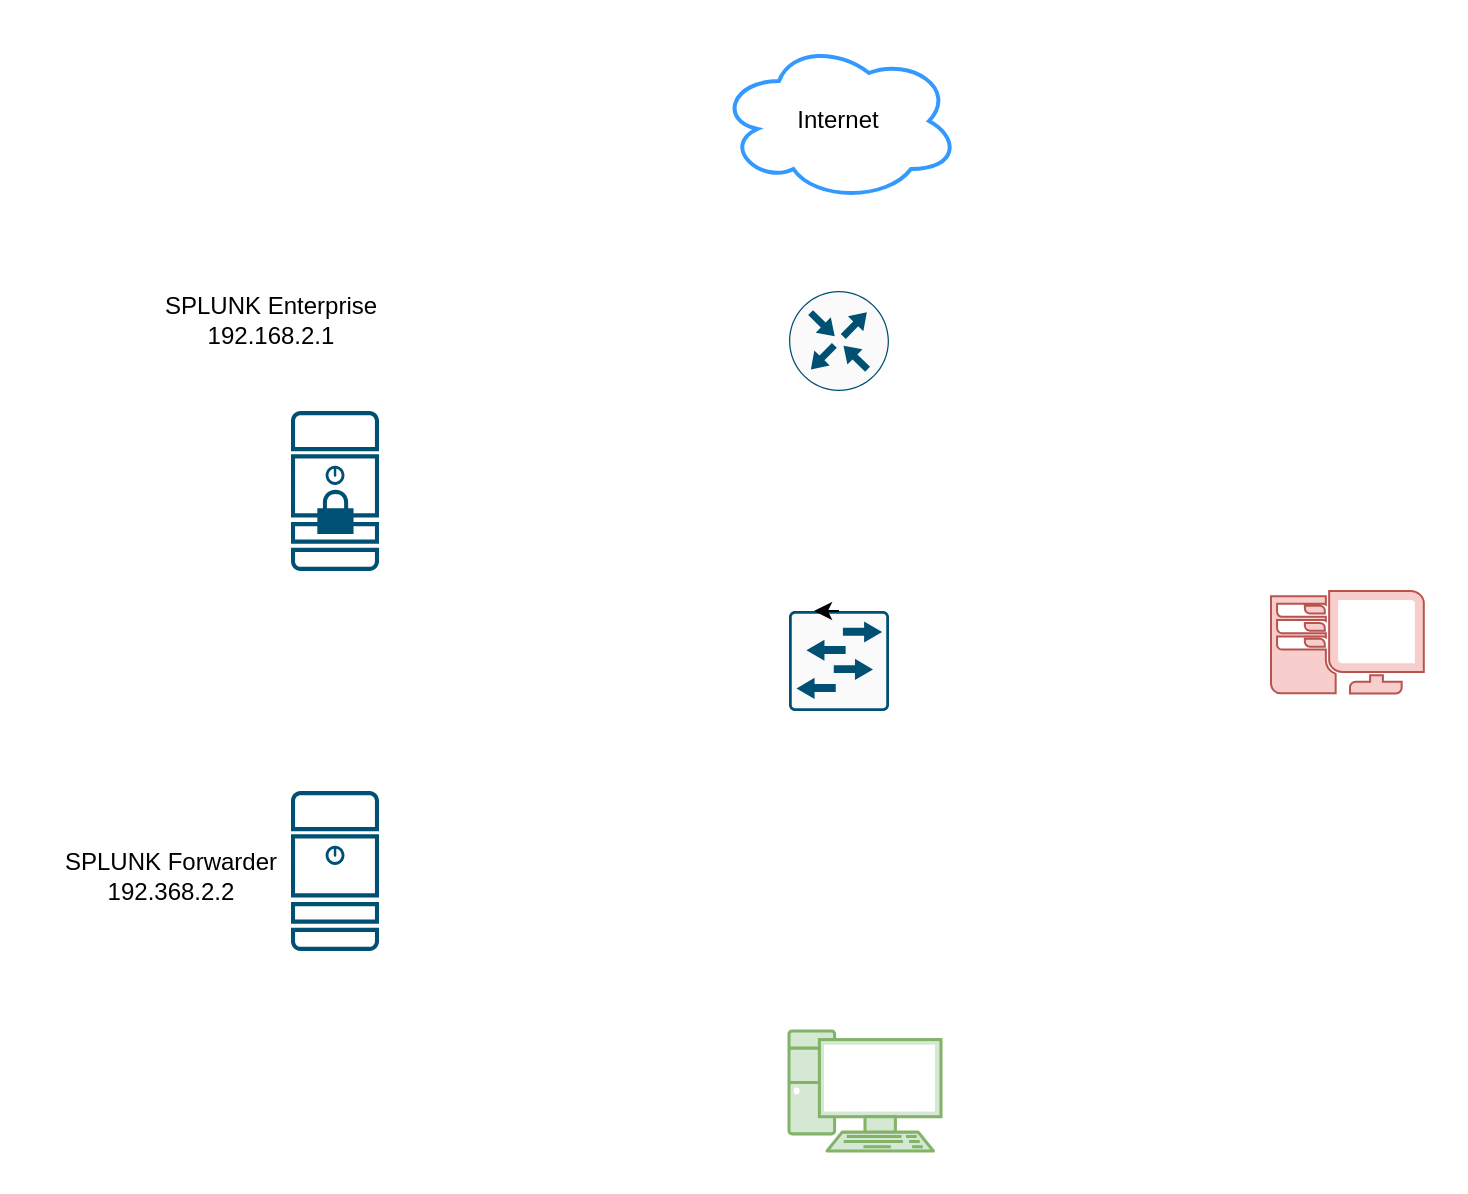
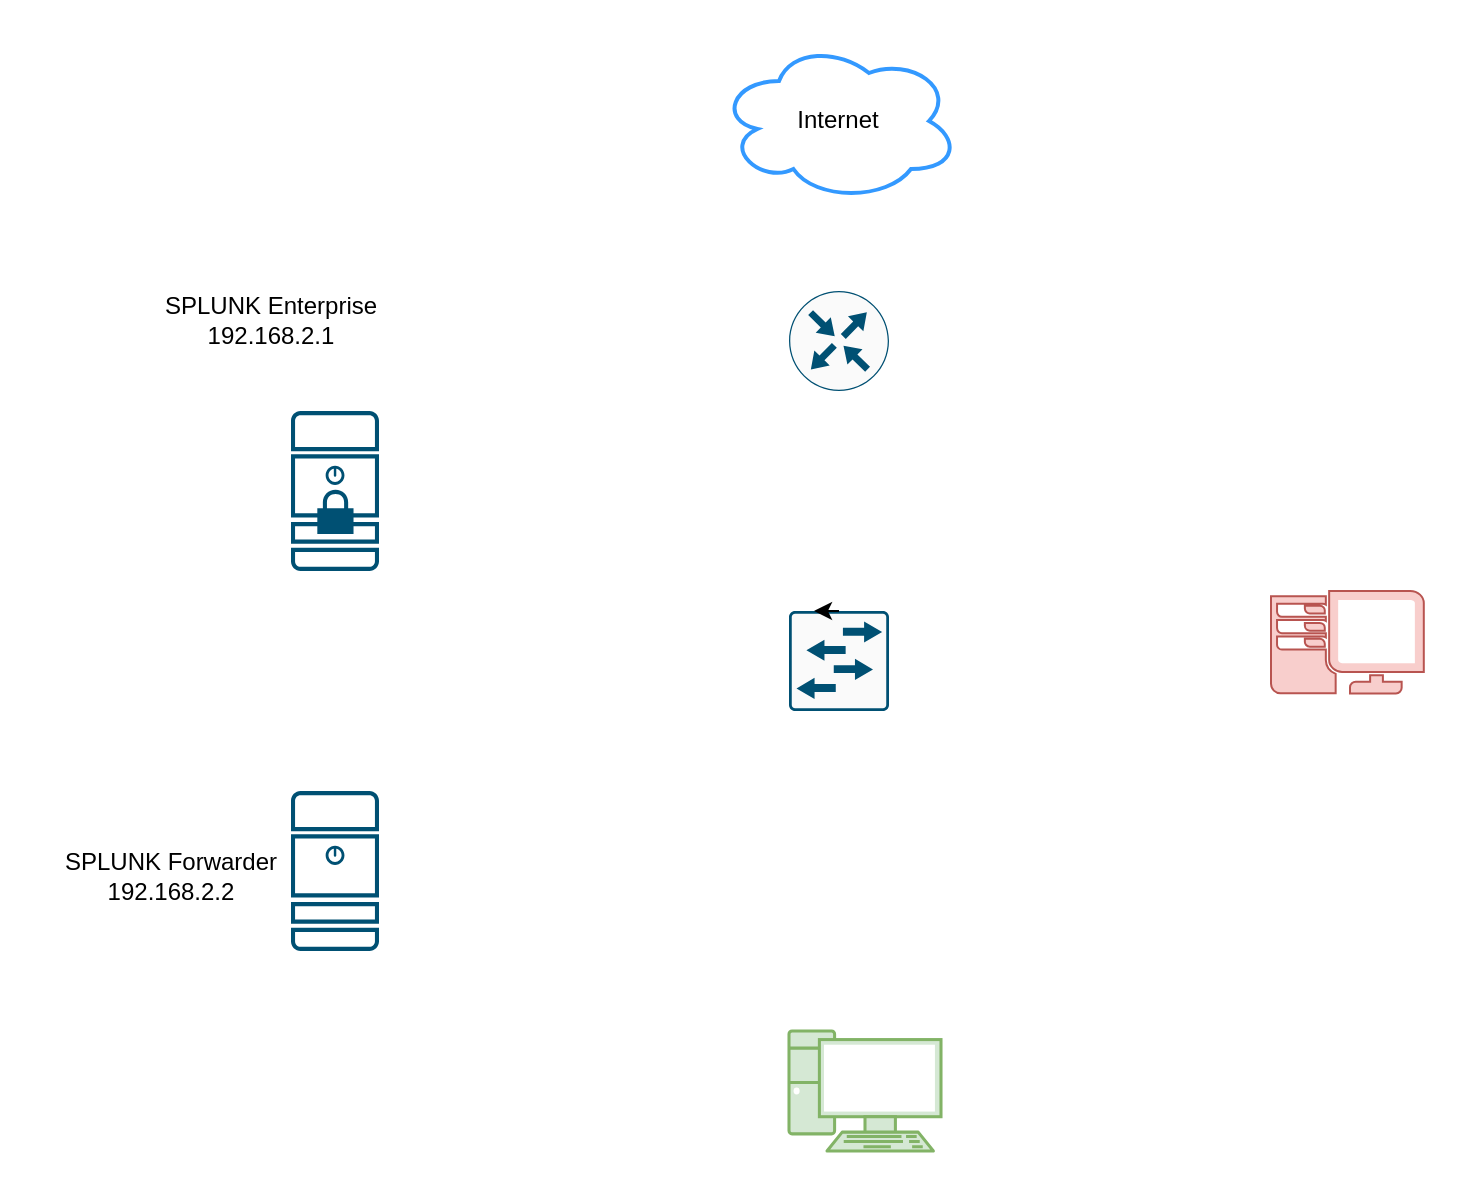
node "SPLUNK Forwarder 192.368.2.2": label "SPLUNK Forwarder 192.368.2.2" -> "SPLUNK Forwarder 192.168.2.2"
